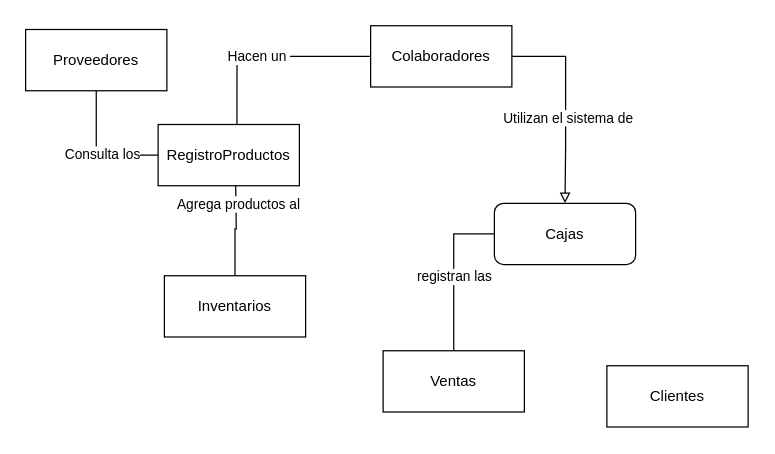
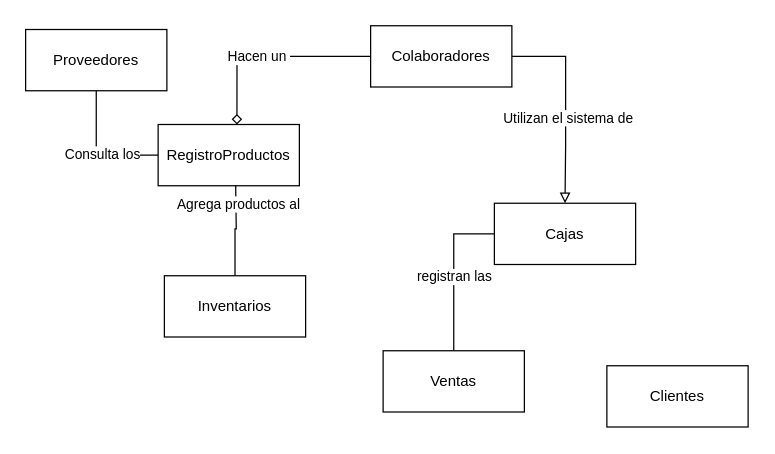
edge "Colaboradores" -- "RegistroProductos": arrowhead none -> diamond
node "Cajas": shape rounded rectangle -> rectangle
